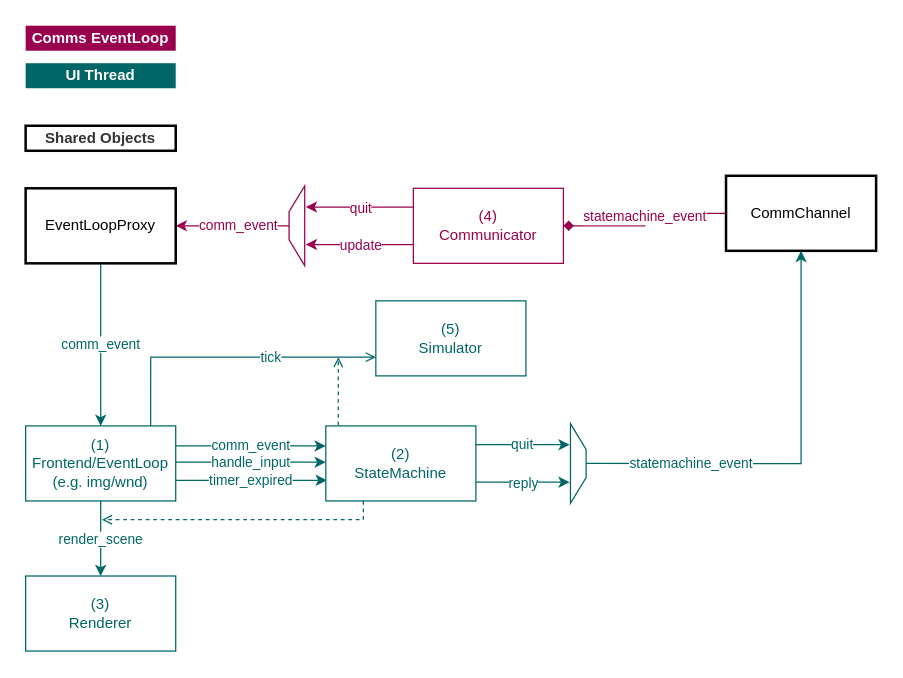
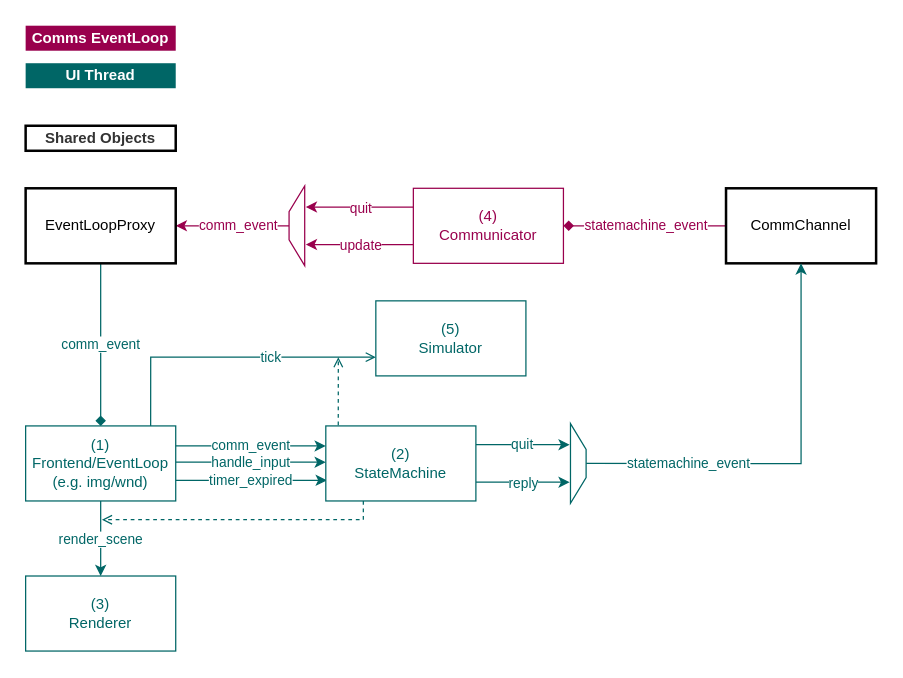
node "CommChannel": moved (801, 213) -> (801, 226)
edge "EventLoopProxy" -> "(1) Frontend/EventLoop (e.g. img/wnd)": arrowhead classic -> diamond
